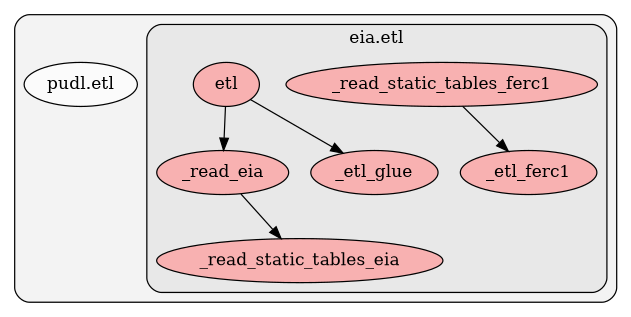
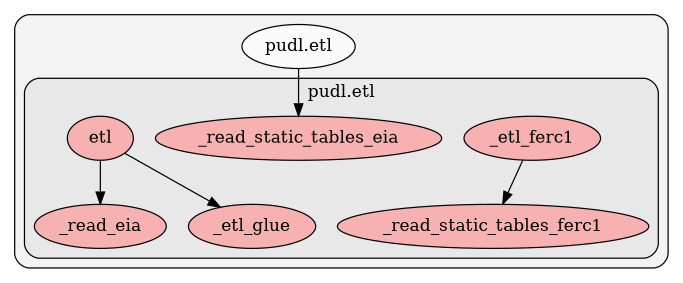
cluster "eia.etl": label "eia.etl" -> "pudl.etl"
edge "_read_static_tables_ferc1" -> "_etl_ferc1": reversed
edge "_read_eia" -> "_read_static_tables_eia": now "pudl.etl" -> "_read_static_tables_eia"
